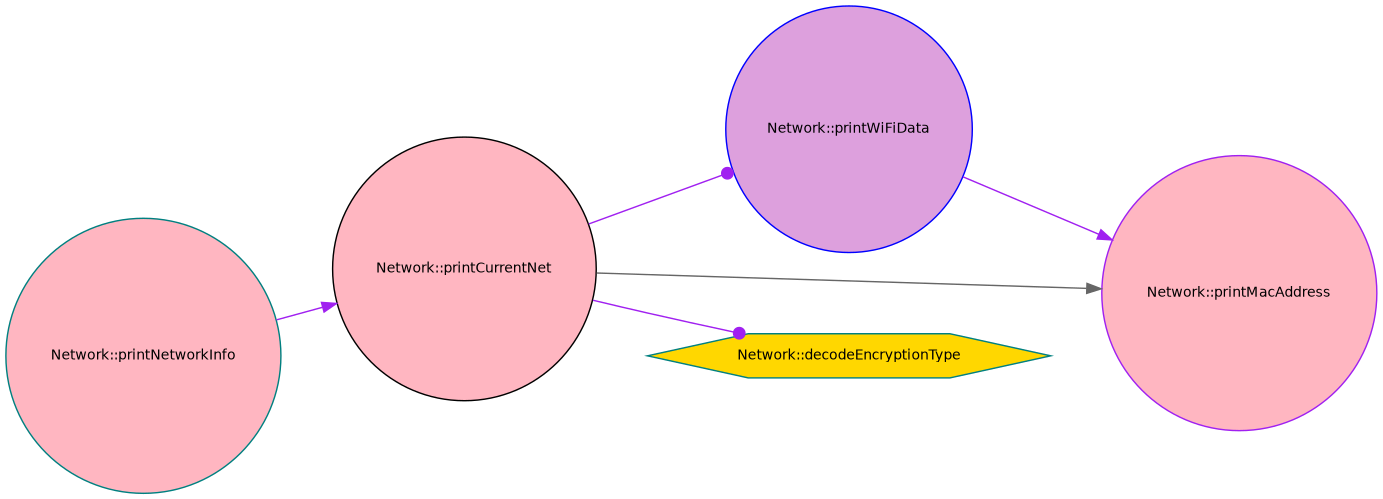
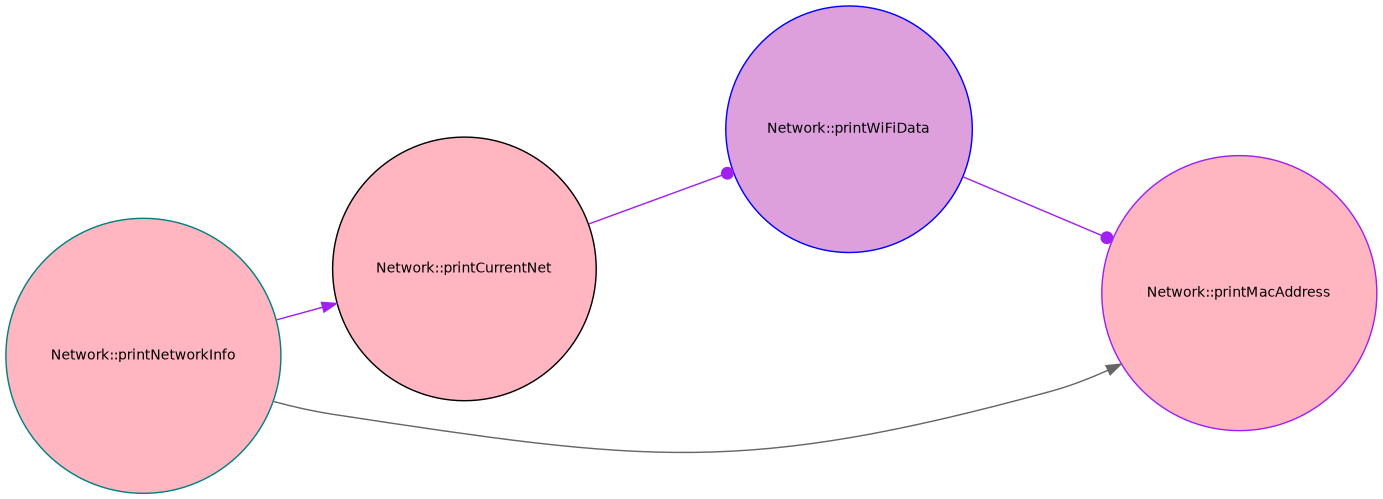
edge "Network::printWiFiData" -> "Network::printMacAddress": arrowhead normal -> dot
edge "Network::printCurrentNet" -> "Network::printMacAddress": now "Network::printNetworkInfo" -> "Network::printMacAddress"
node "Network::decodeEncryptionType": removed
